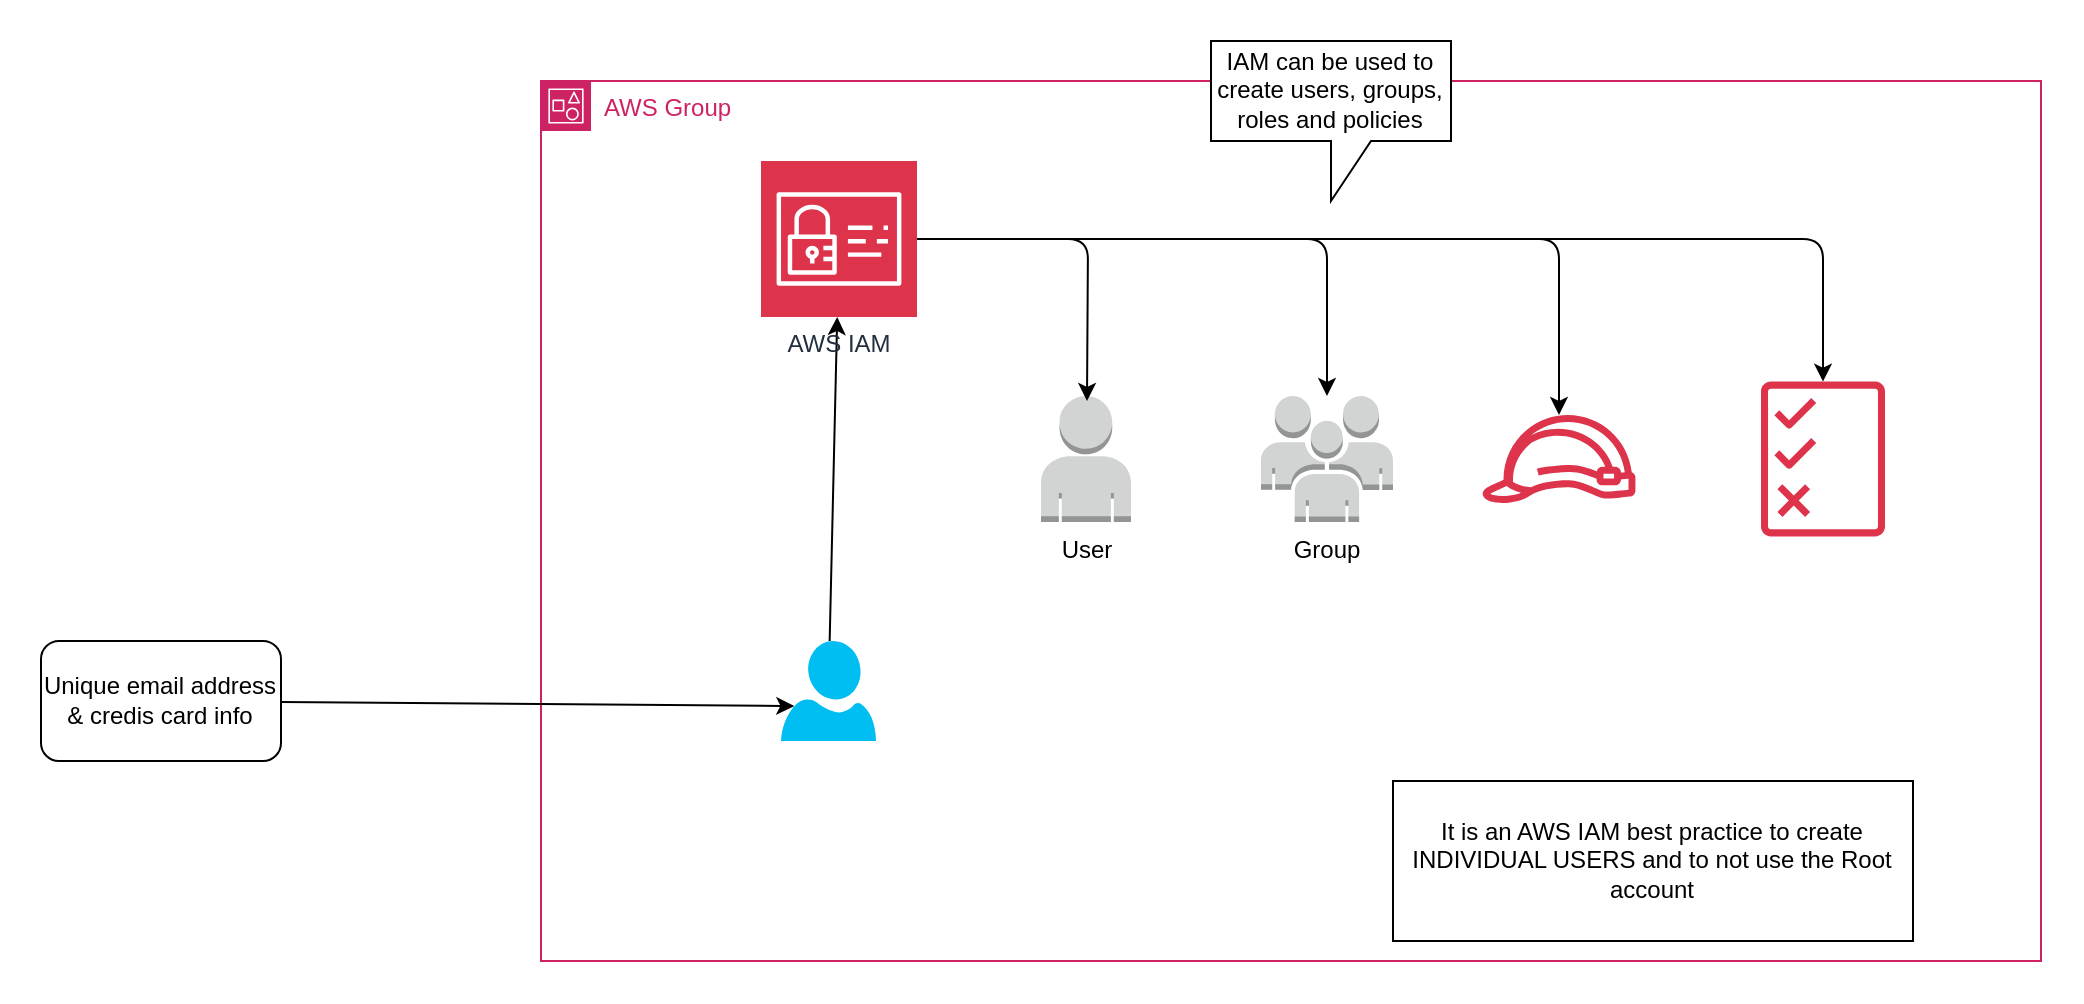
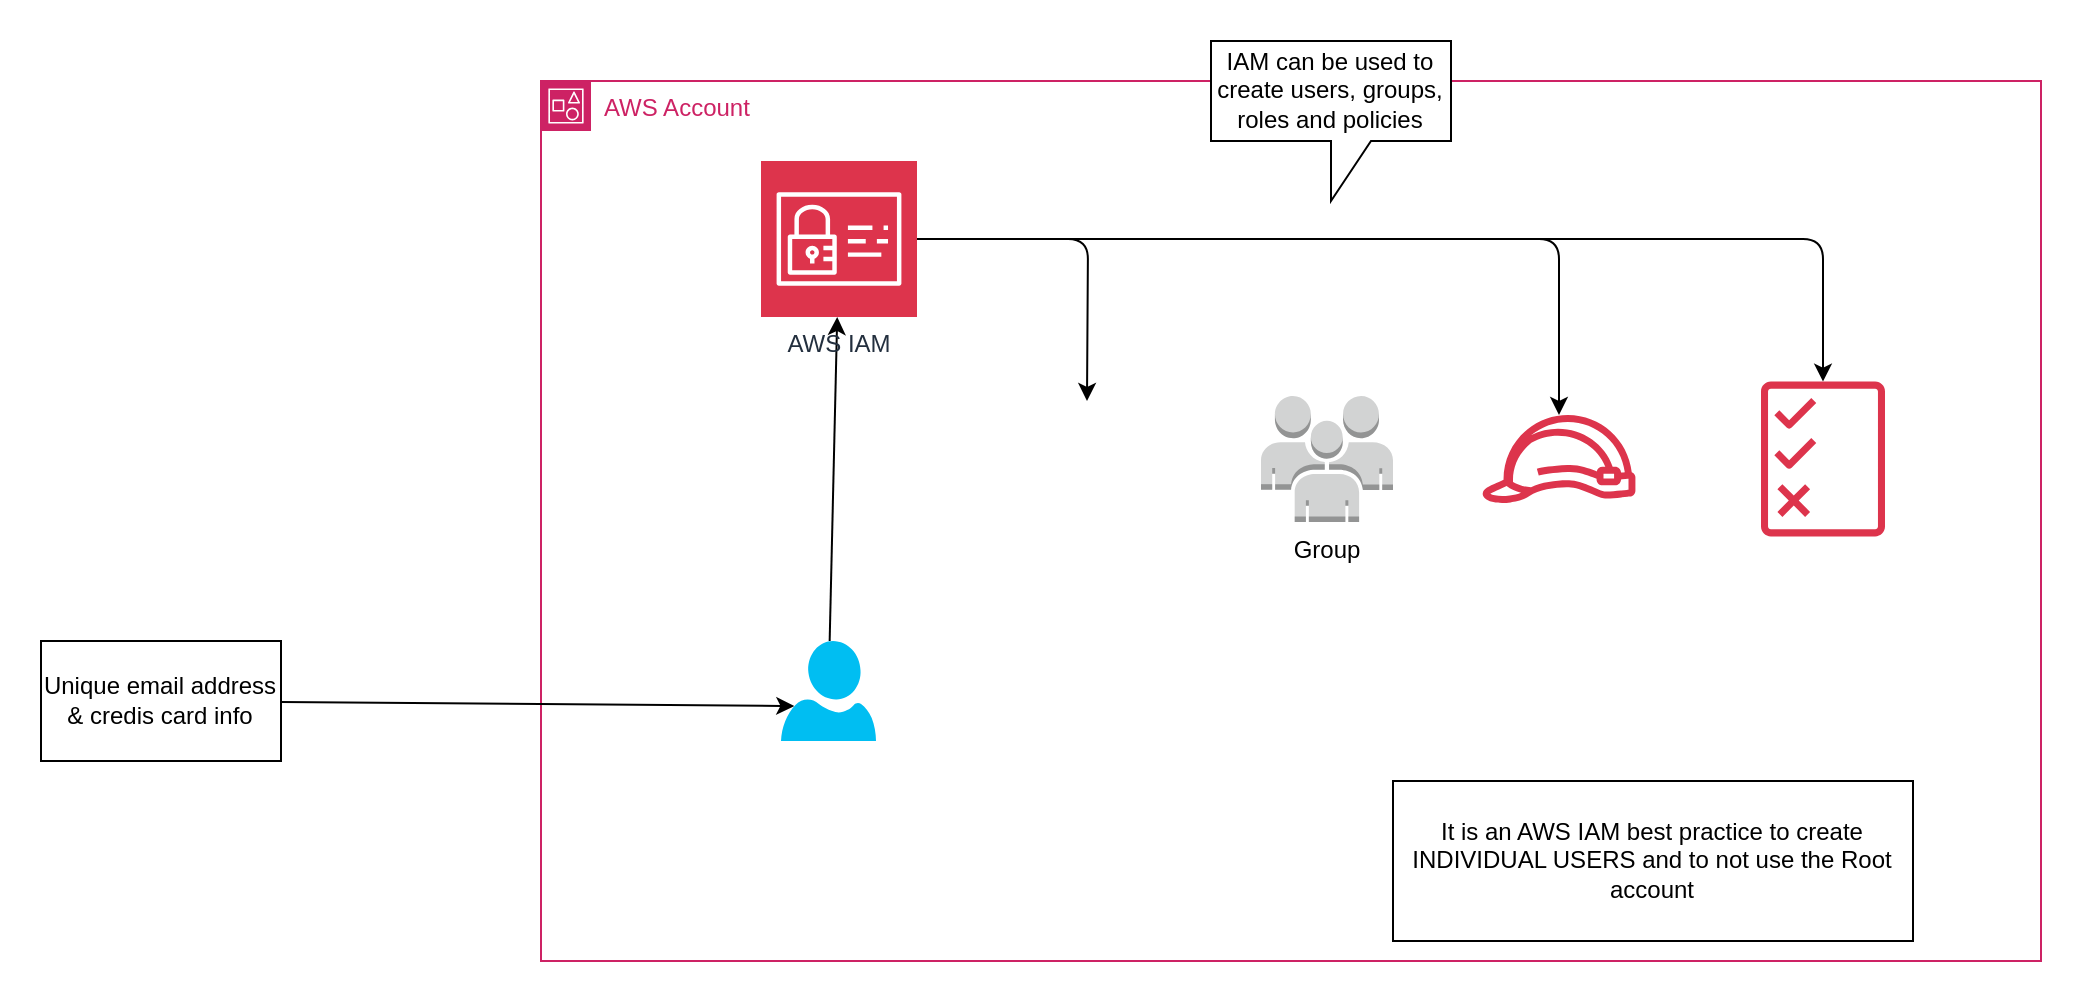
node "AWS Group": label "AWS Group" -> "AWS Account"
edge "AWS IAM" -> "Group": removed
node "User": removed
node "Unique email address & credis card info": shape rounded rectangle -> rectangle
